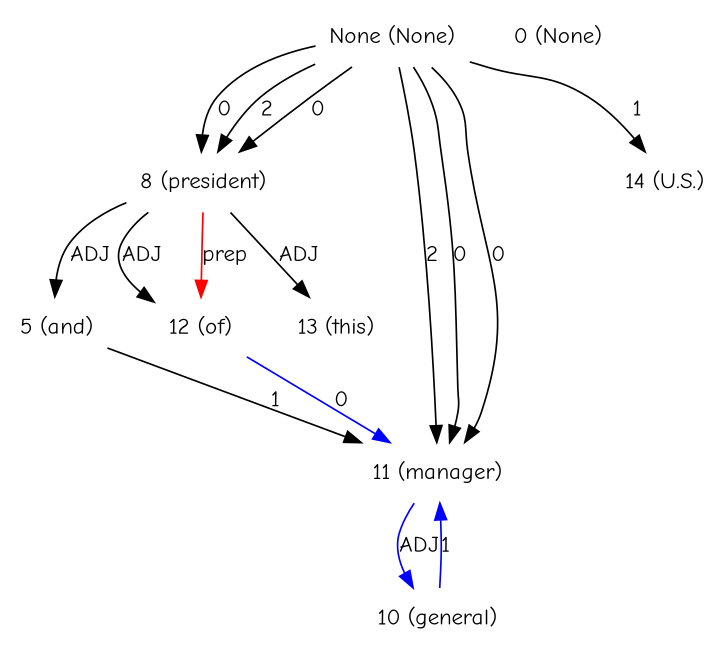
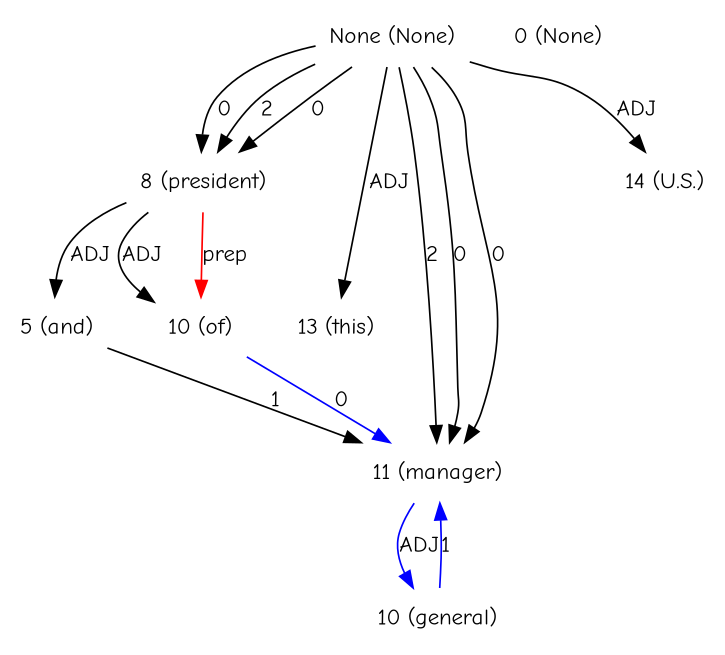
edge "None (None)" -> "14 (U.S.)": label "1" -> "ADJ"
edge "8 (president)" -> "13 (this)": now "None (None)" -> "13 (this)"
node "12 (of)": label "12 (of)" -> "10 (of)"
